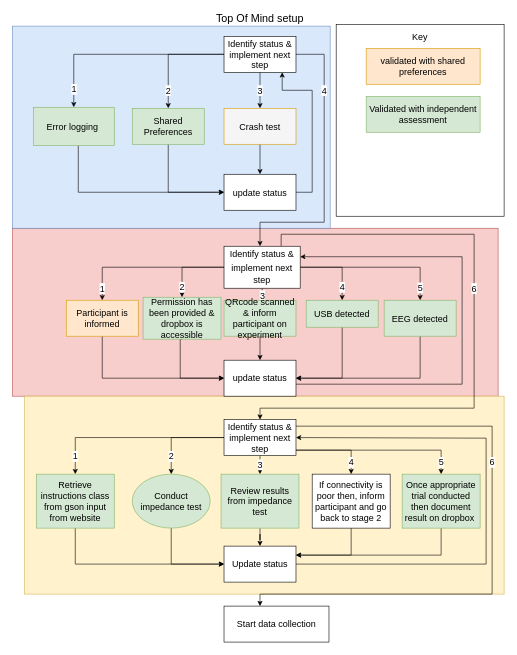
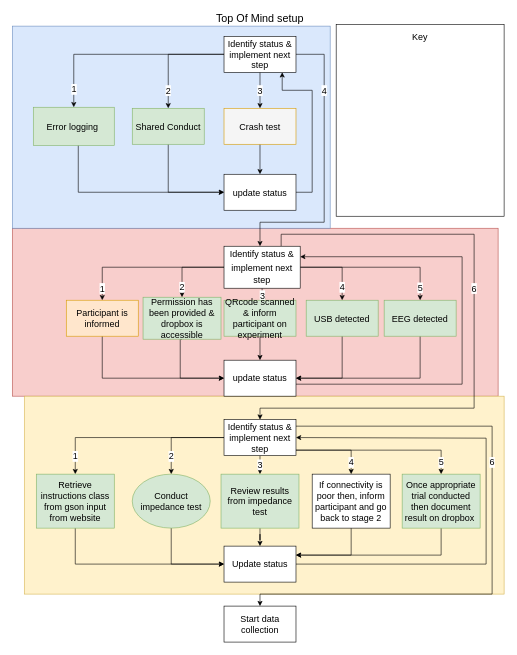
node "validated with shared preferences": removed
node "Validated with independent assessment": removed
node "Shared Preferences": label "Shared Preferences" -> "Shared Conduct"
node "USB detected": size 72x27 -> 72x36
node "Start data collection": size 105x36 -> 72x36
